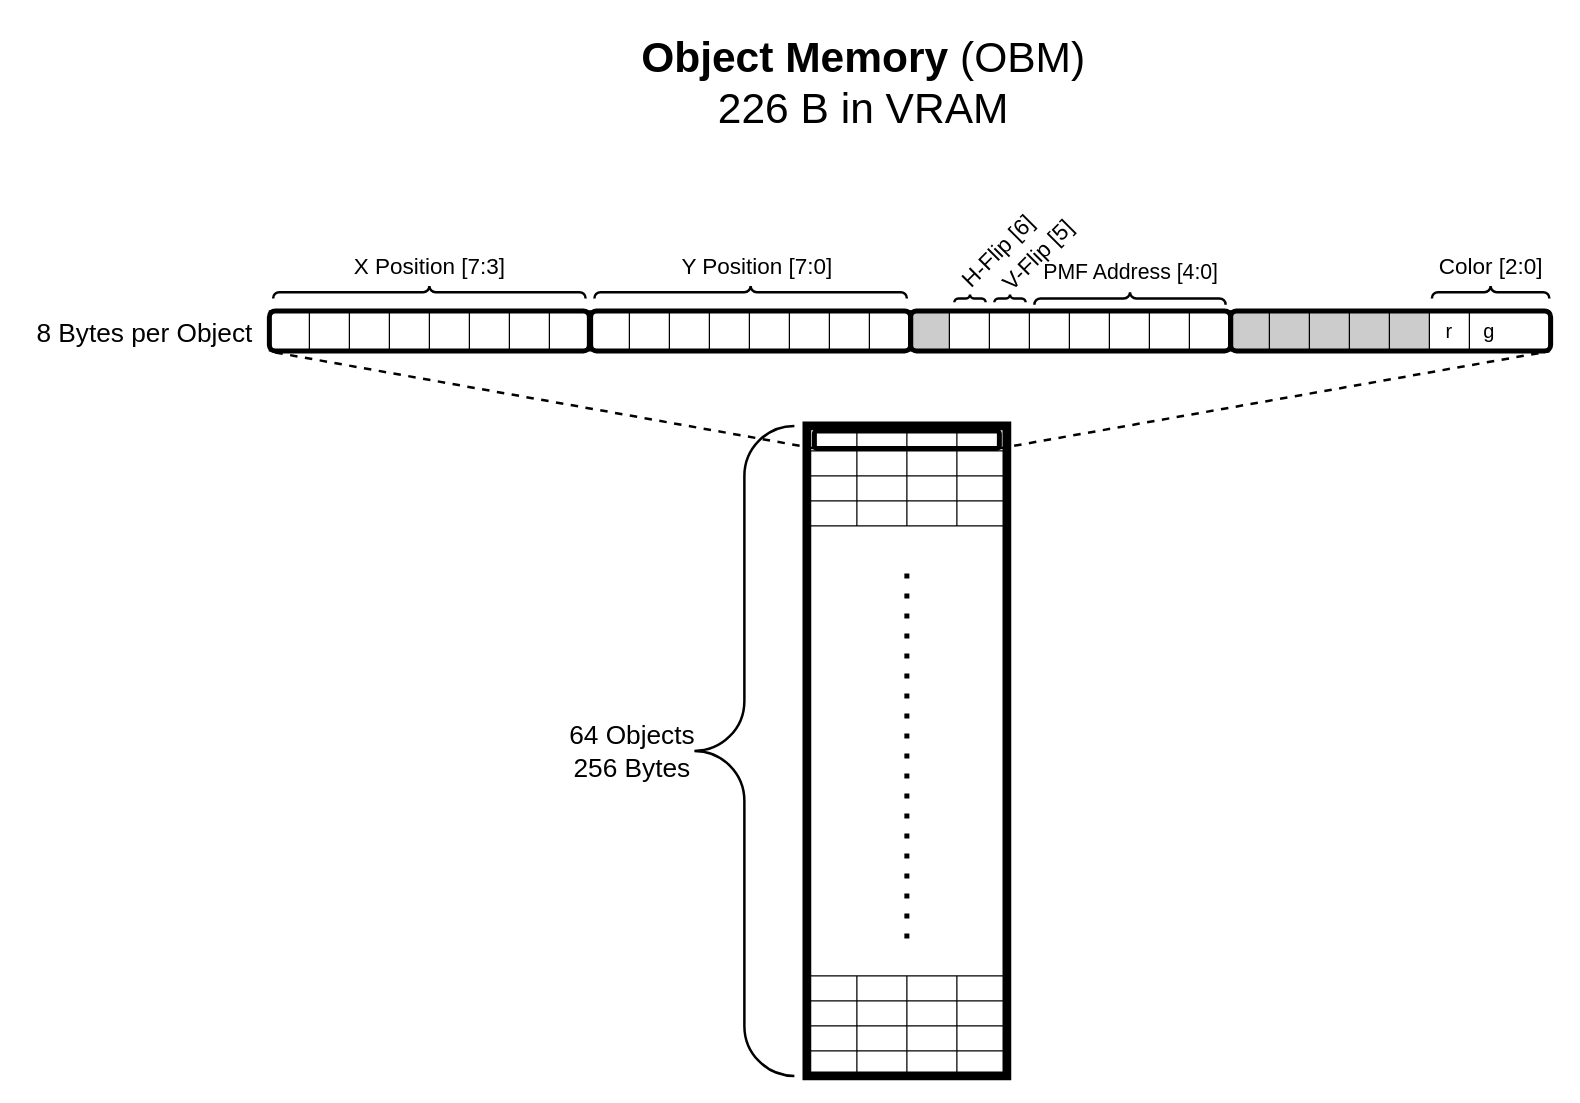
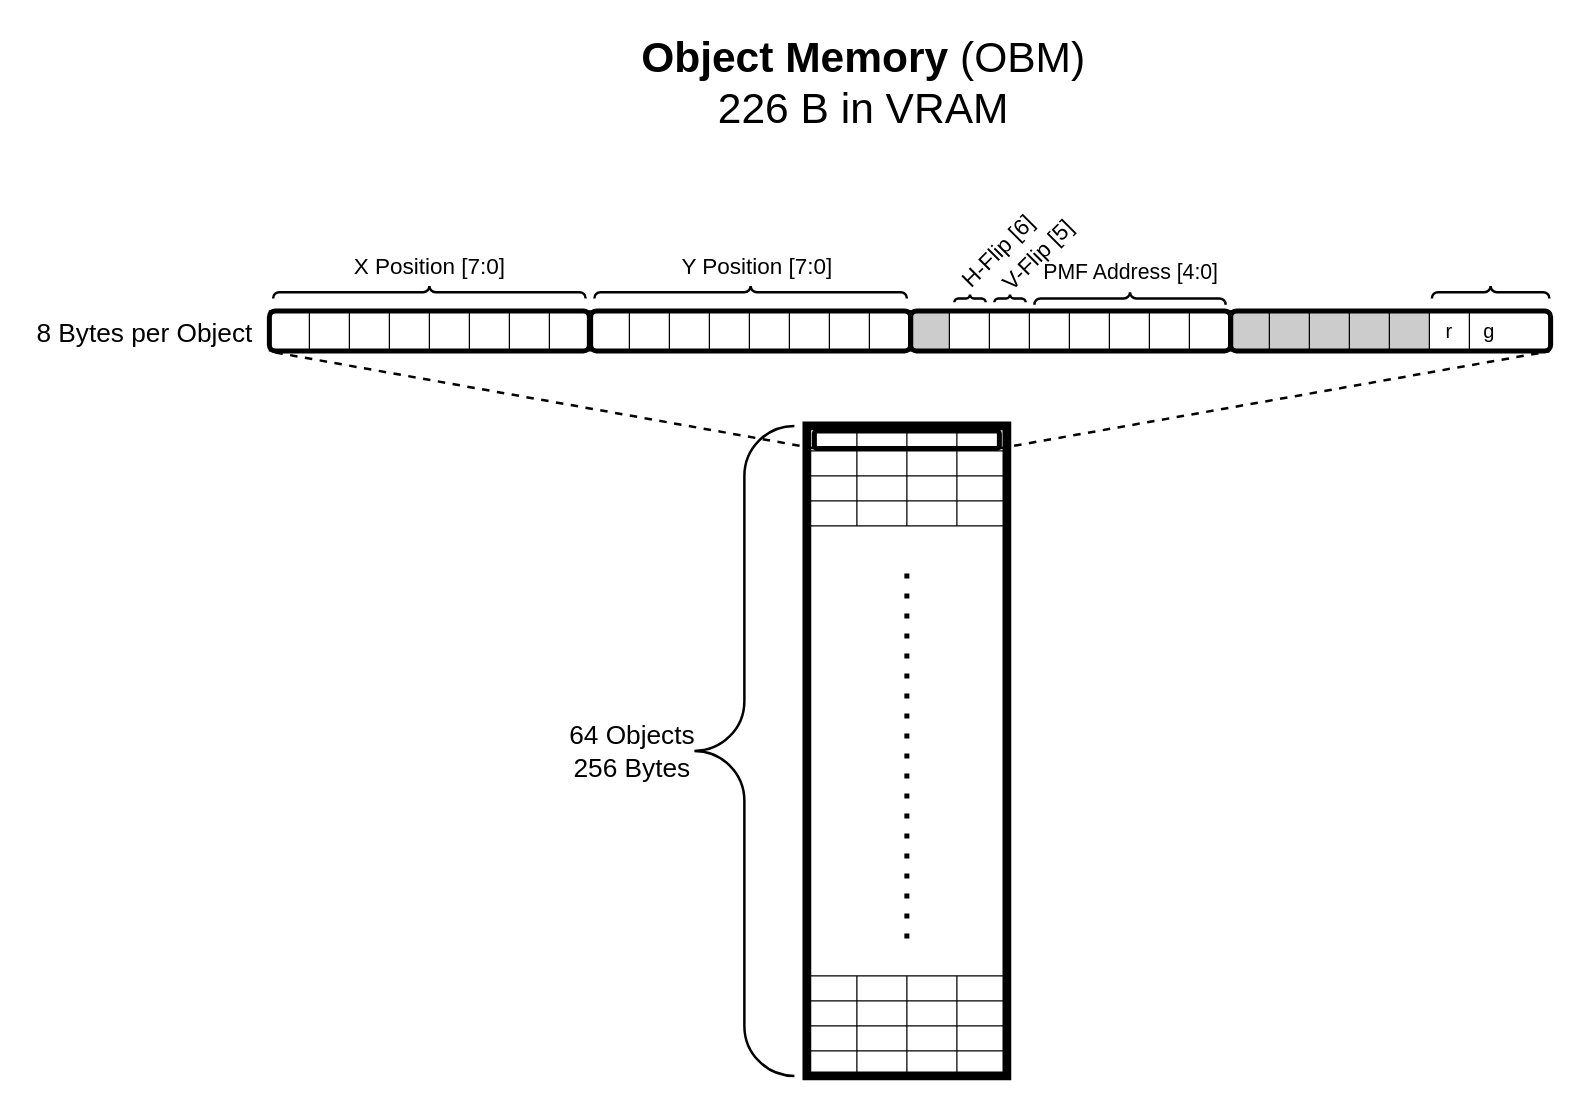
node "X Position [7:3]": label "X Position [7:3]" -> "X Position [7:0]"
node "Color [2:0]": removed
